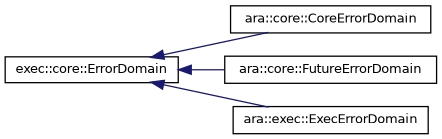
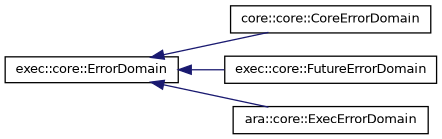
node "ara::core::CoreErrorDomain": label "ara::core::CoreErrorDomain" -> "core::core::CoreErrorDomain"
node "ara::core::FutureErrorDomain": label "ara::core::FutureErrorDomain" -> "exec::core::FutureErrorDomain"
node "ara::exec::ExecErrorDomain": label "ara::exec::ExecErrorDomain" -> "ara::core::ExecErrorDomain"
